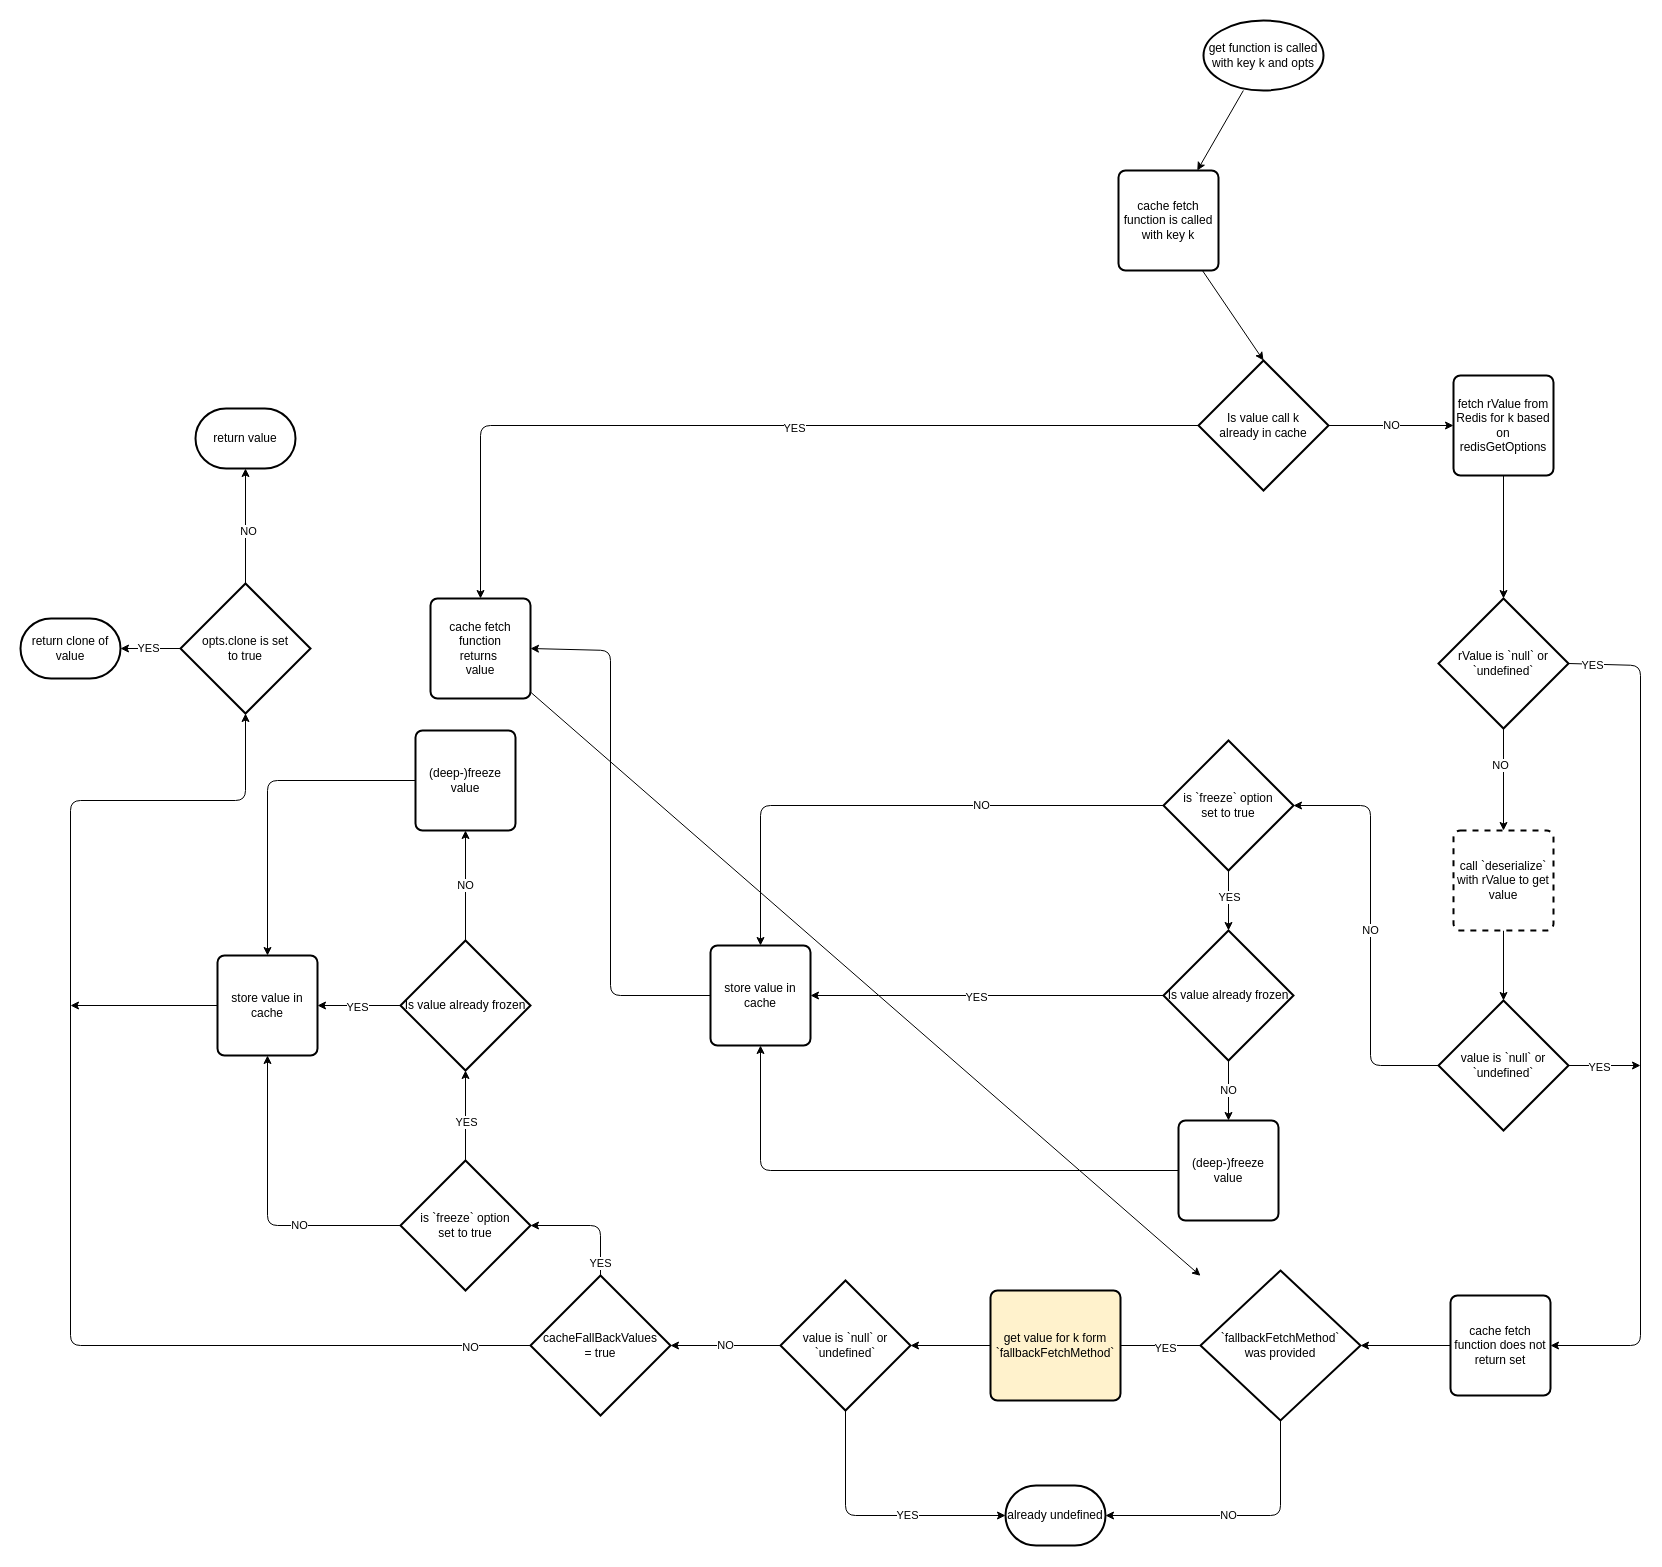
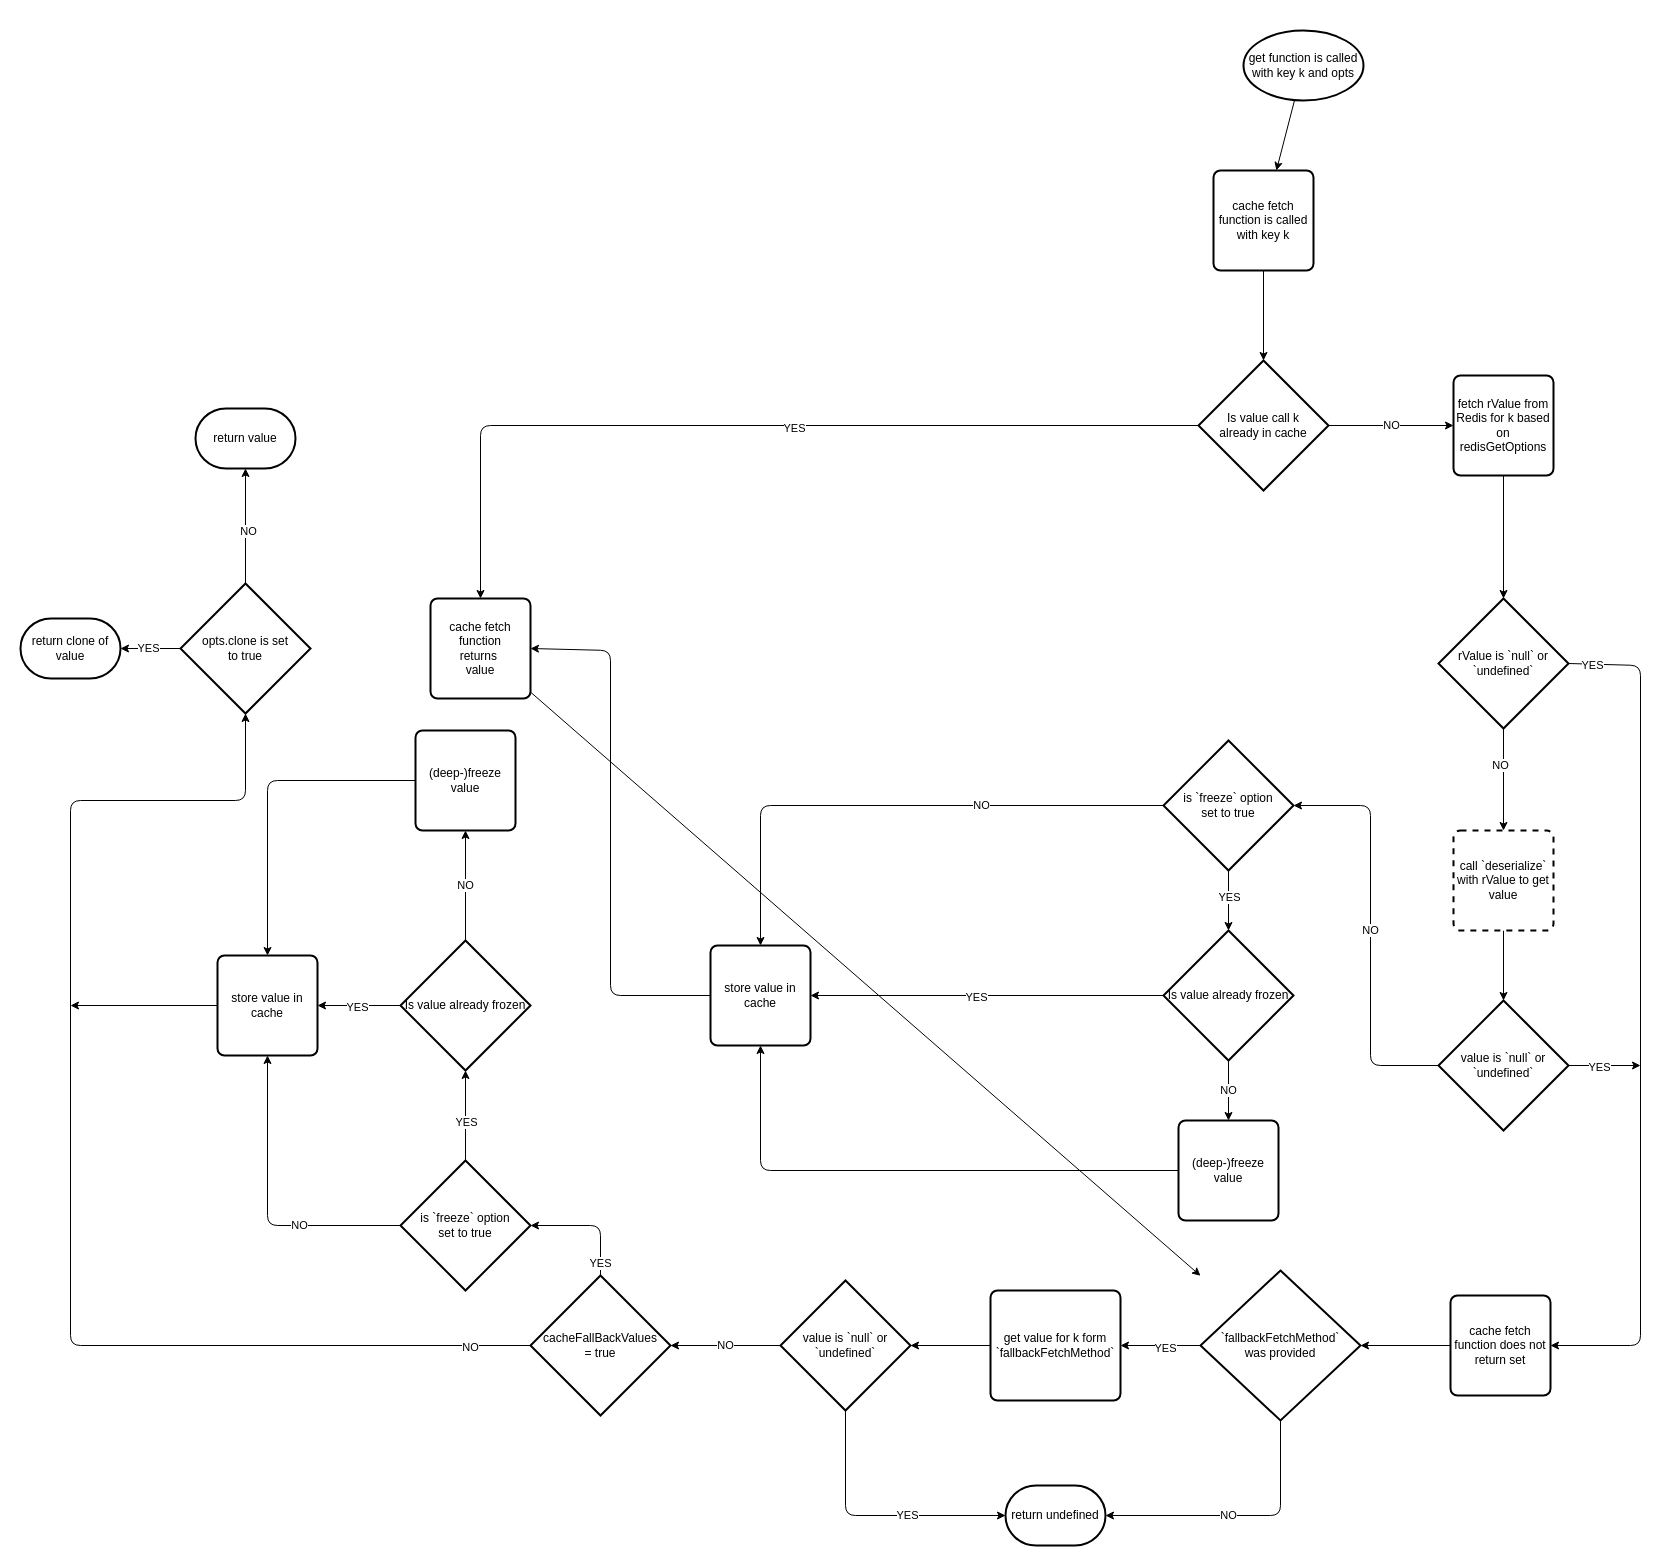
node "get function is called with key k and opts": moved (1264, 56) -> (1304, 66)
node "cache fetch function is called with key k": moved (1169, 221) -> (1264, 221)
node "get value for k form `fallbackFetchMethod`": fillcolor #fff2cc -> #ffffff
edge "get value for k form `fallbackFetchMethod`" -- "`fallbackFetchMethod` was provided": arrowhead none -> classic
node "already undefined": label "already undefined" -> "return undefined"
